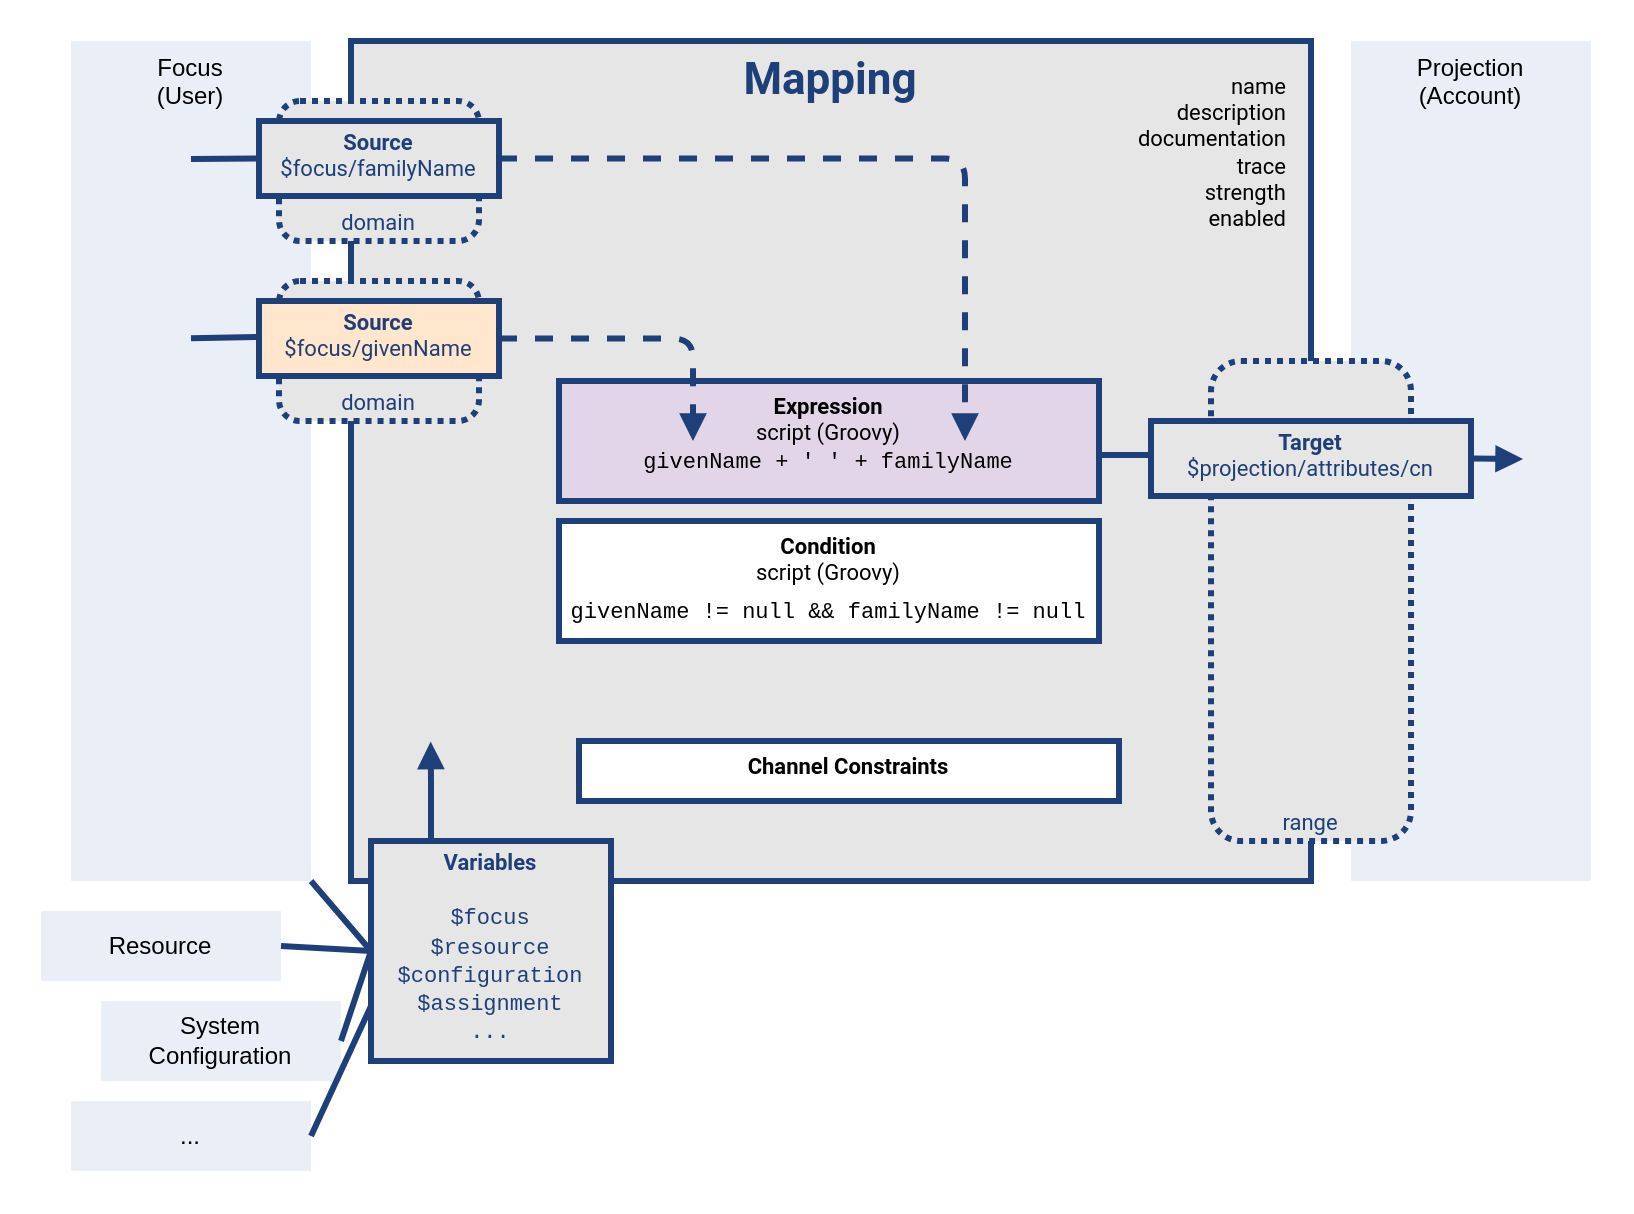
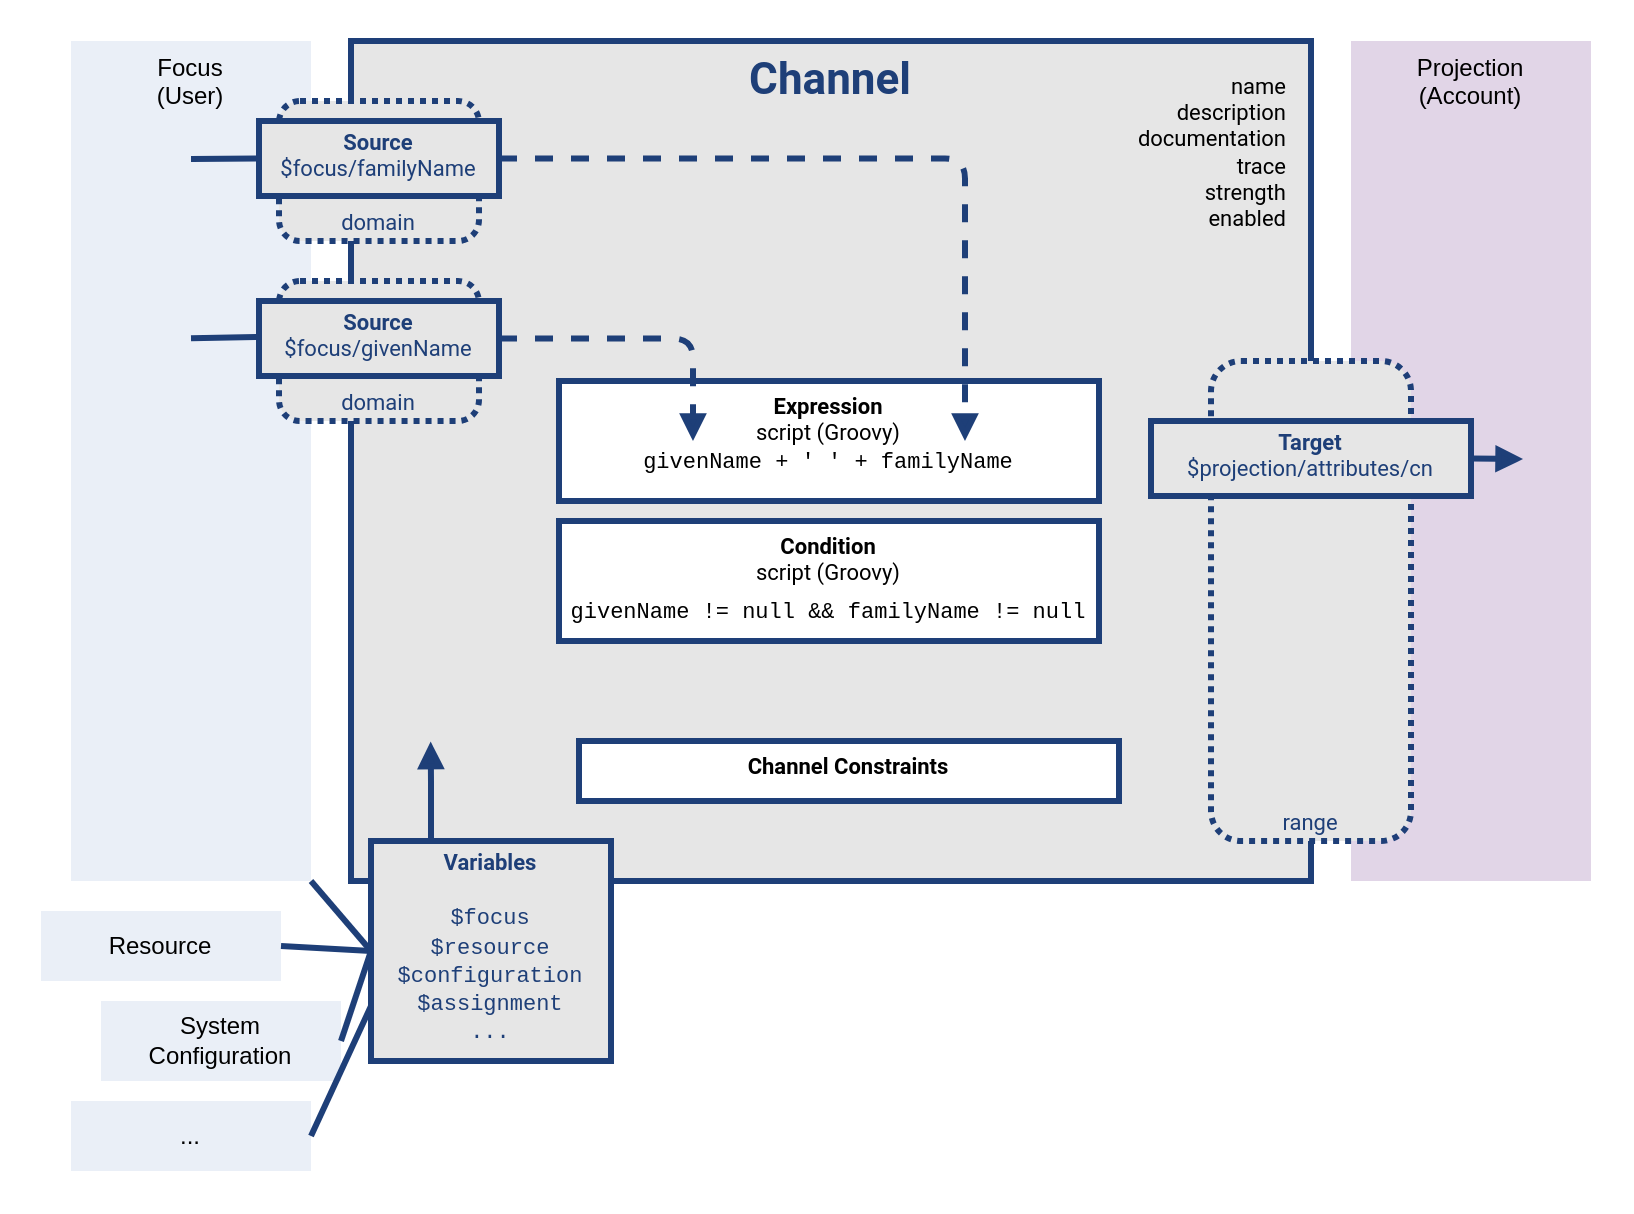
node "Mapping": label "Mapping" -> "Channel"
node "Projection (Account)": fillcolor #eaeff7 -> #e1d5e7
node "Source $focus/givenName": fillcolor #ffe6cc -> #e6e6e6
node "Expression script (Groovy)": fillcolor #e1d5e7 -> #ffffff
edge "Target $projection/attributes/cn" -- "givenName + ' ' + familyName": removed
